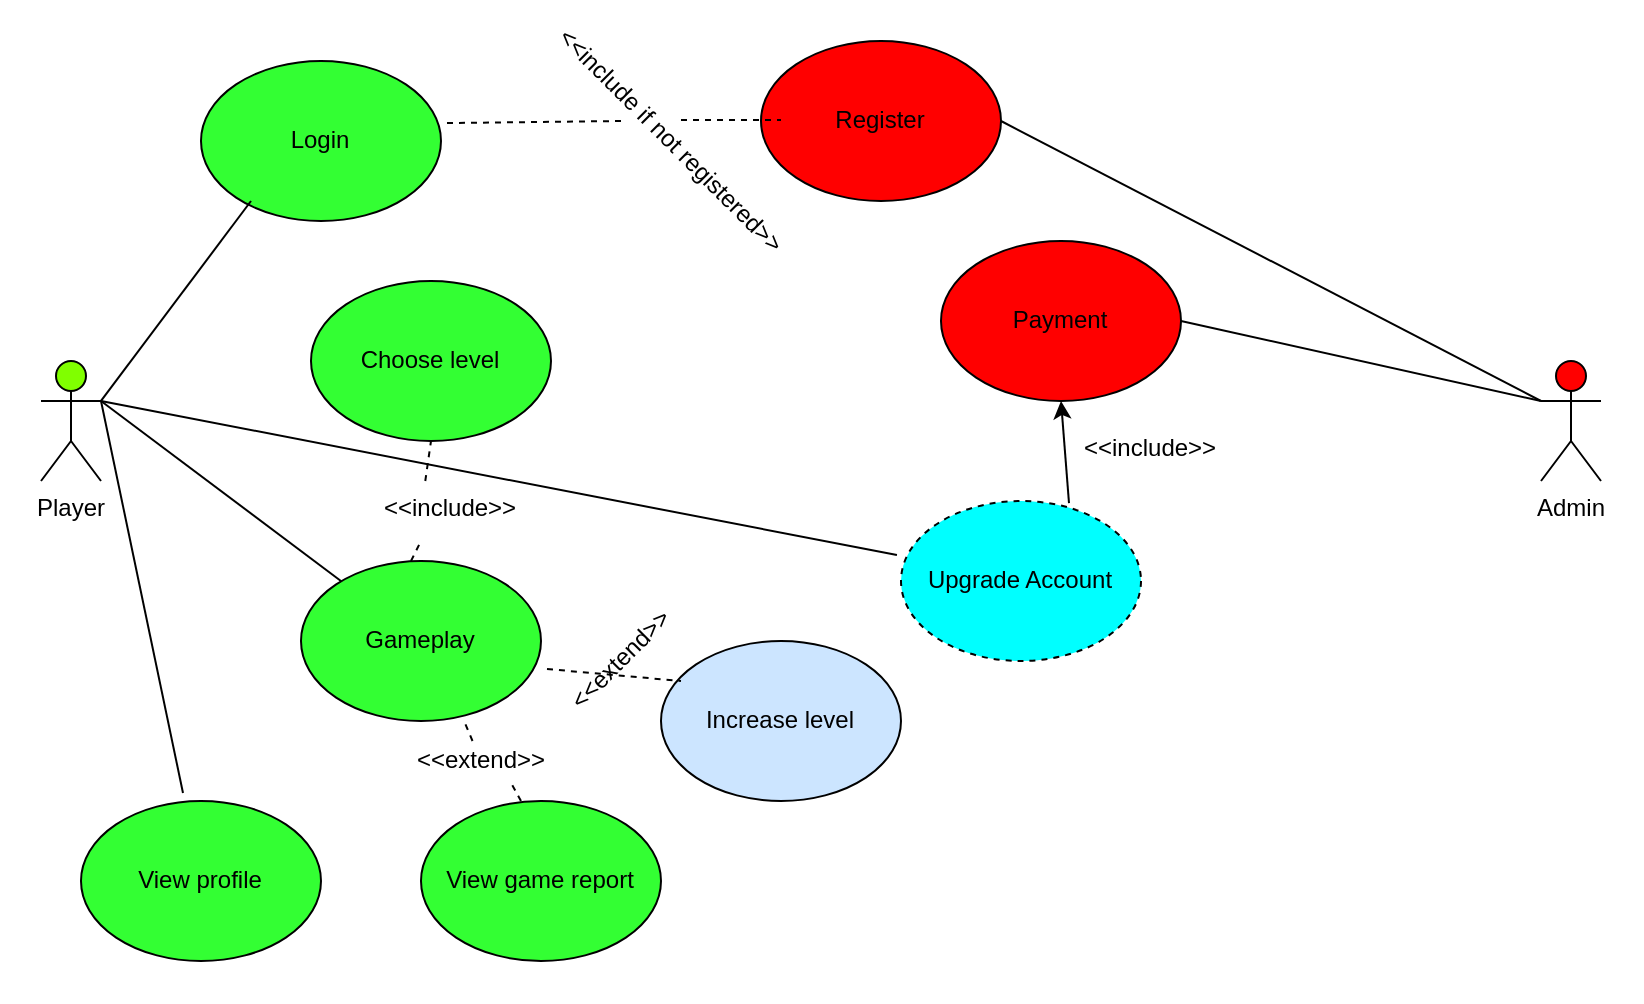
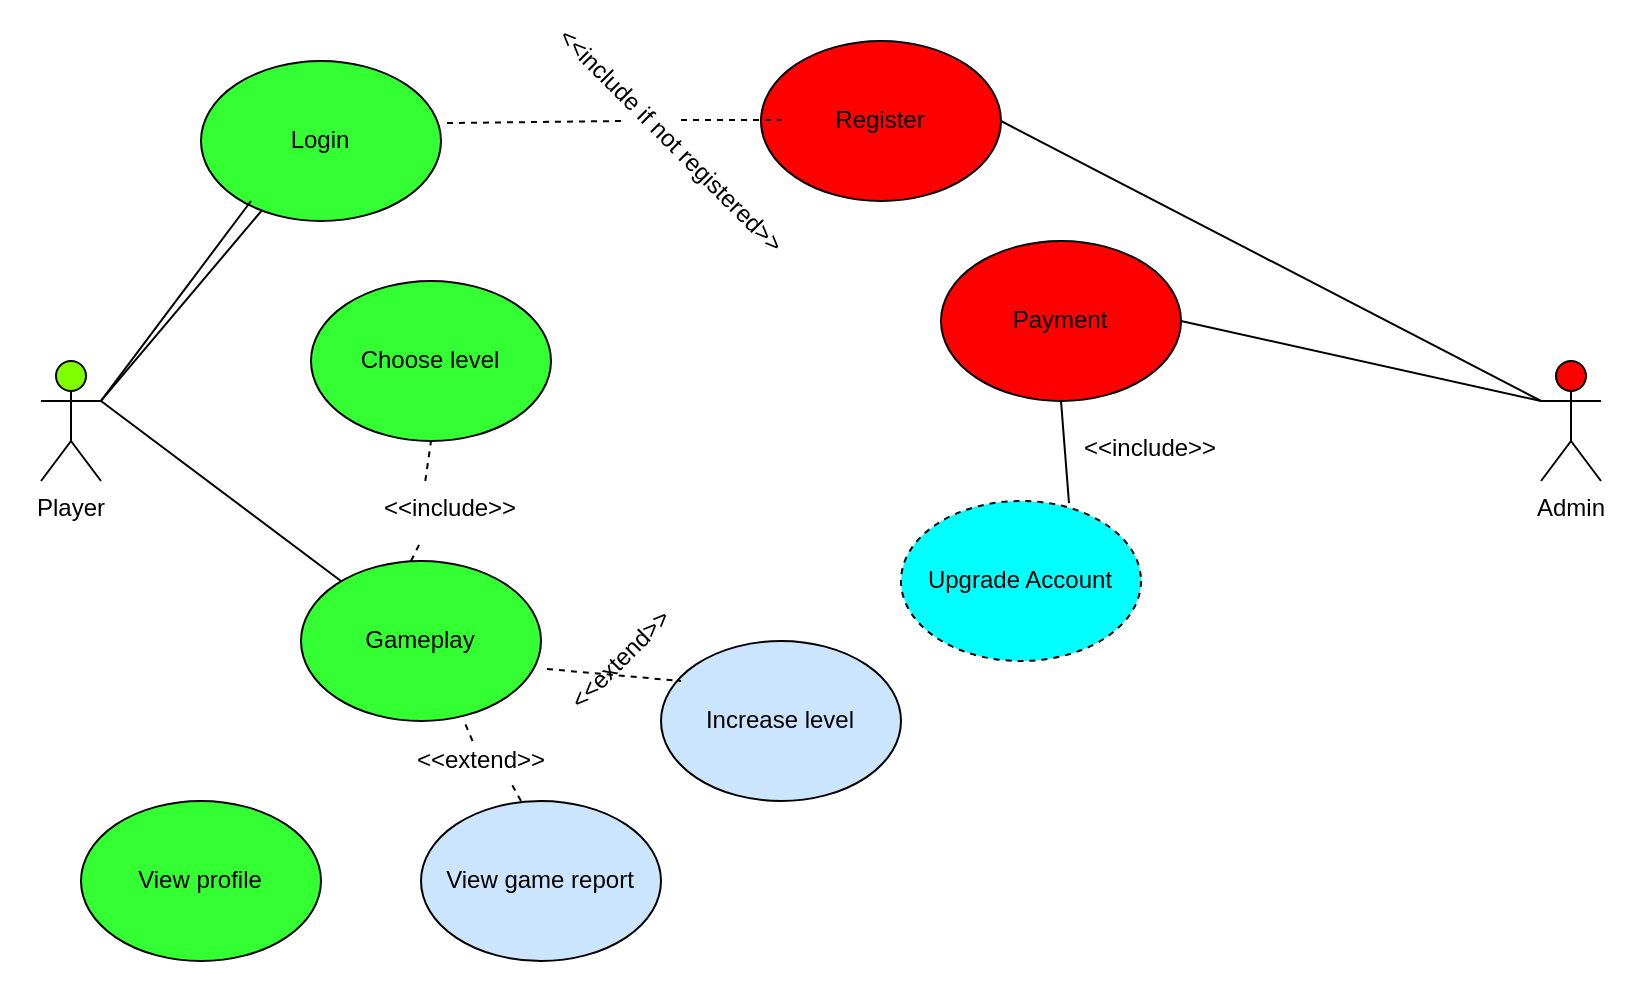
edge "Upgrade Account" -> "Payment": arrowhead classic -> none
edge "Player" -- "Upgrade Account": removed
edge "Player" -- "View profile": now "Player" -- "Login"
node "View game report": fillcolor #33ff33 -> #cce5ff
